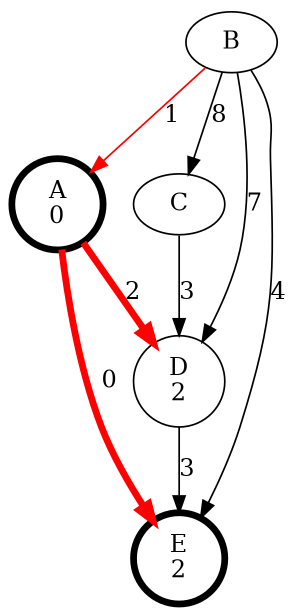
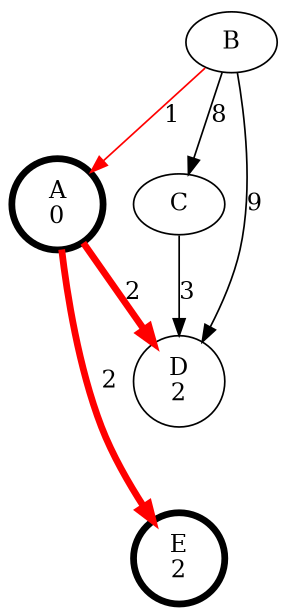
edge "B" -> "D 2": label "7" -> "9"
edge "B" -> "E 2": removed, label "4"
edge "A 0" -> "E 2": label "0" -> "2"
edge "D 2" -> "E 2": removed, label "3"
